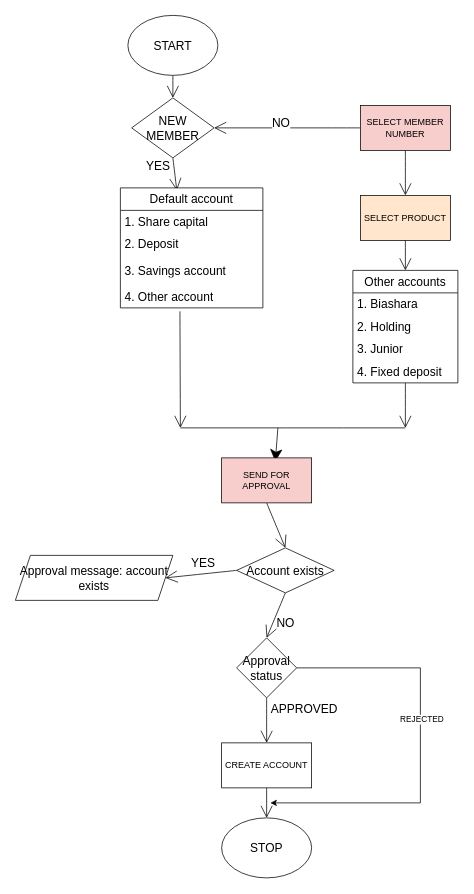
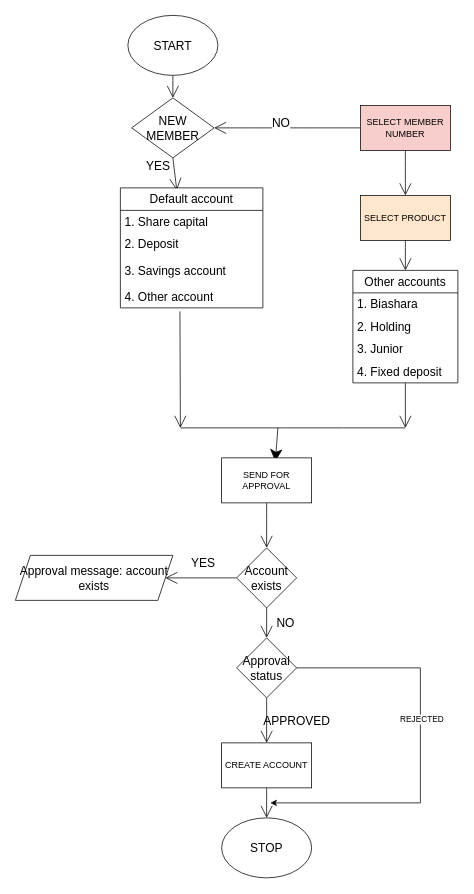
node "SEND FOR APPROVAL": fillcolor #f8cecc -> #ffffff
node "Account exists": size 98x45 -> 60x60
node "APPROVED": moved (304, 709) -> (297, 720)
